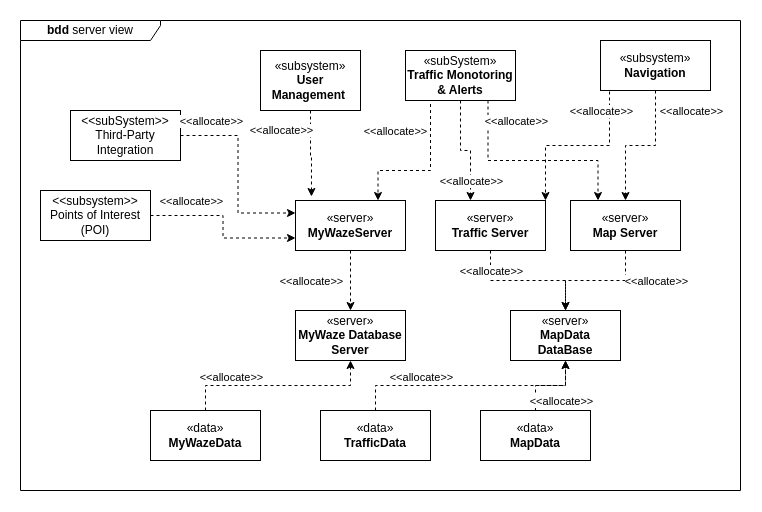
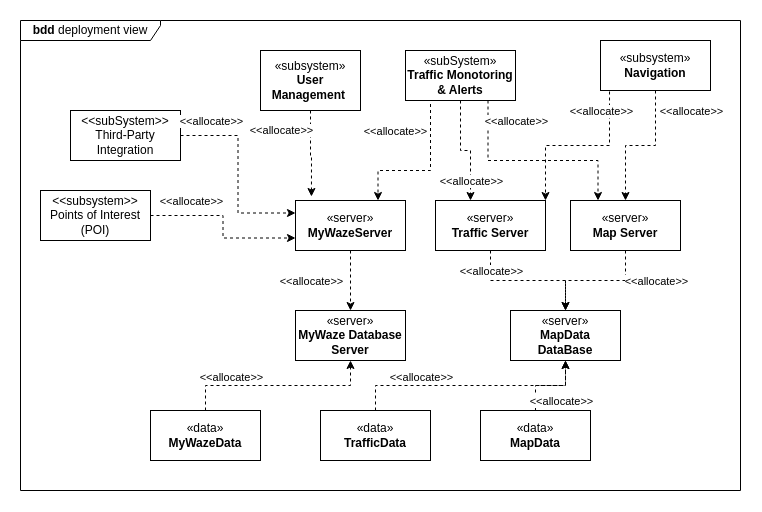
node "bdd server view": label "bdd server view" -> "bdd deployment view"
